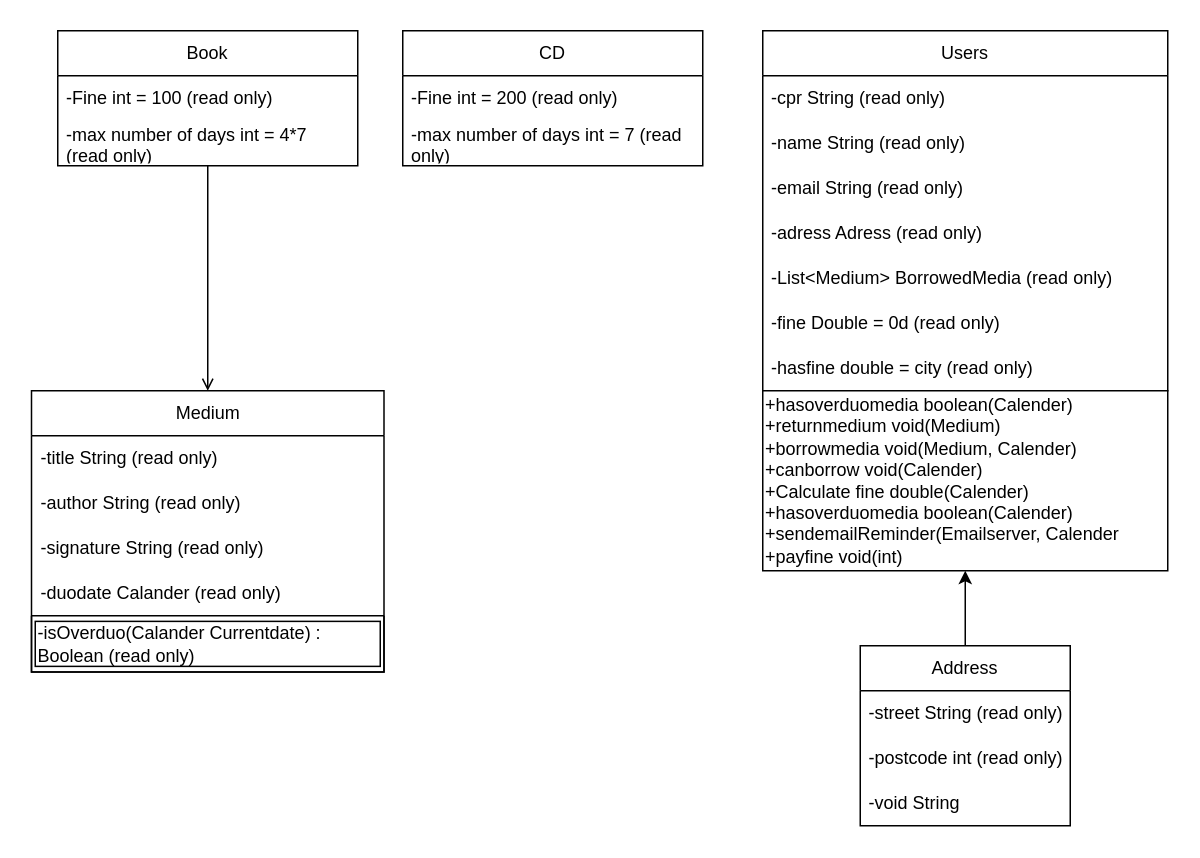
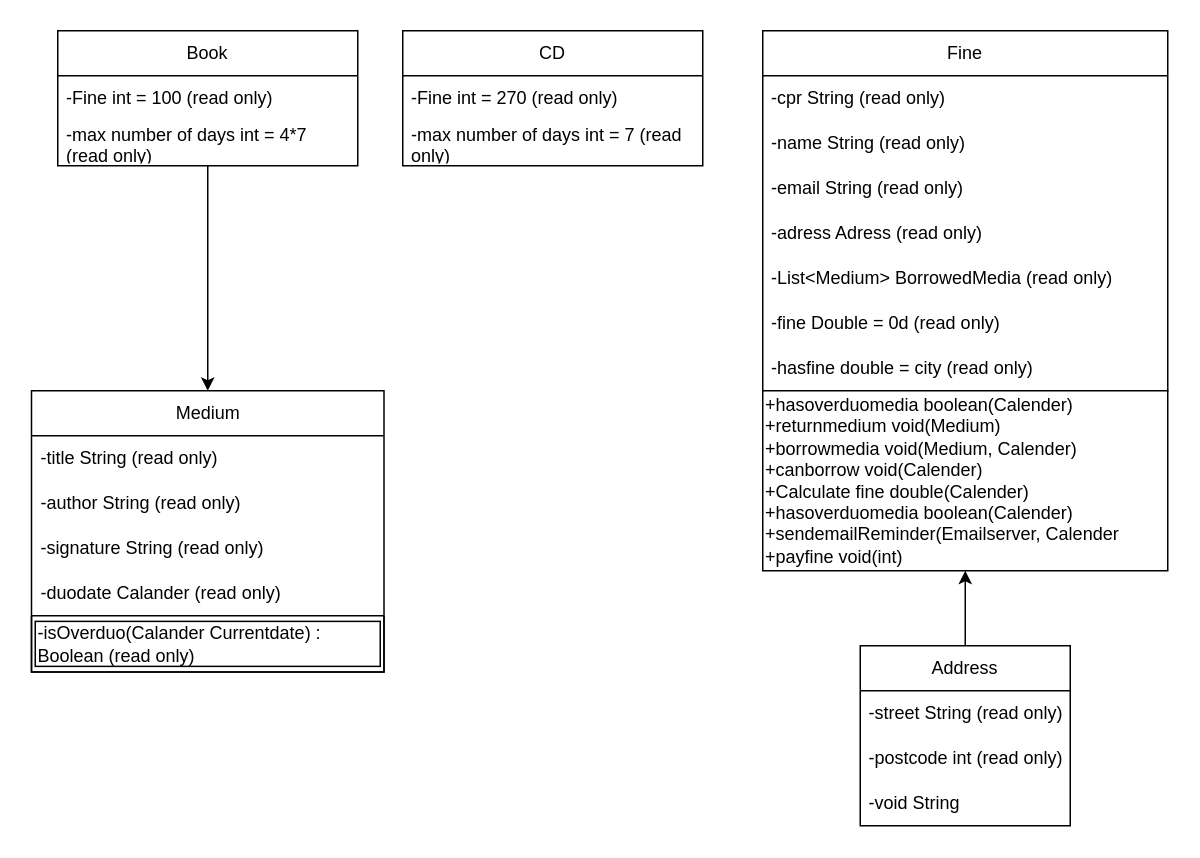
node "Users": label "Users" -> "Fine"
node "-Fine int = 200 (read only)": label "-Fine int = 200 (read only)" -> "-Fine int = 270 (read only)"
edge "Book" -> "Medium": arrowhead open -> classic
